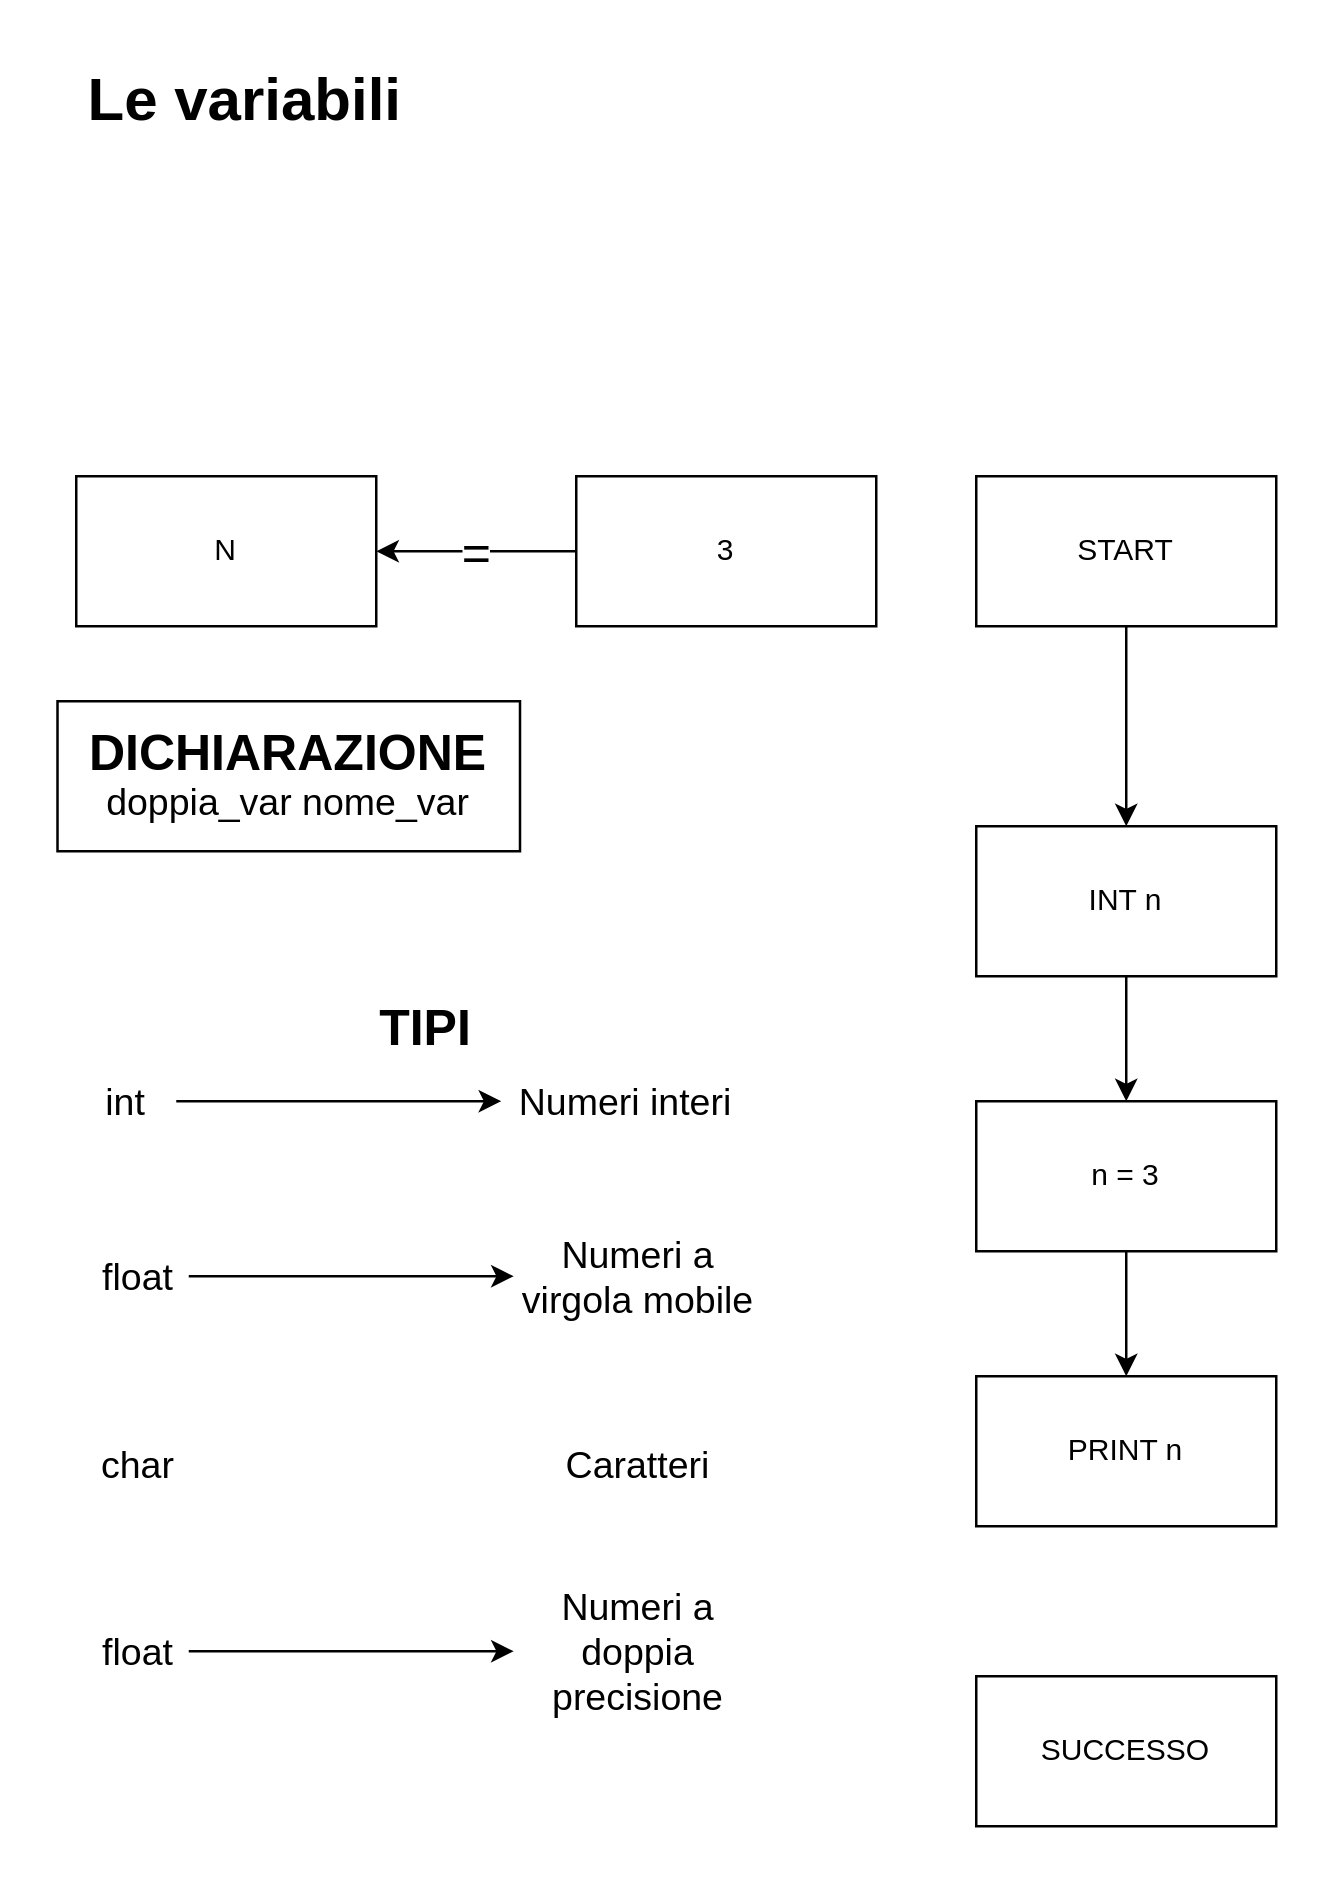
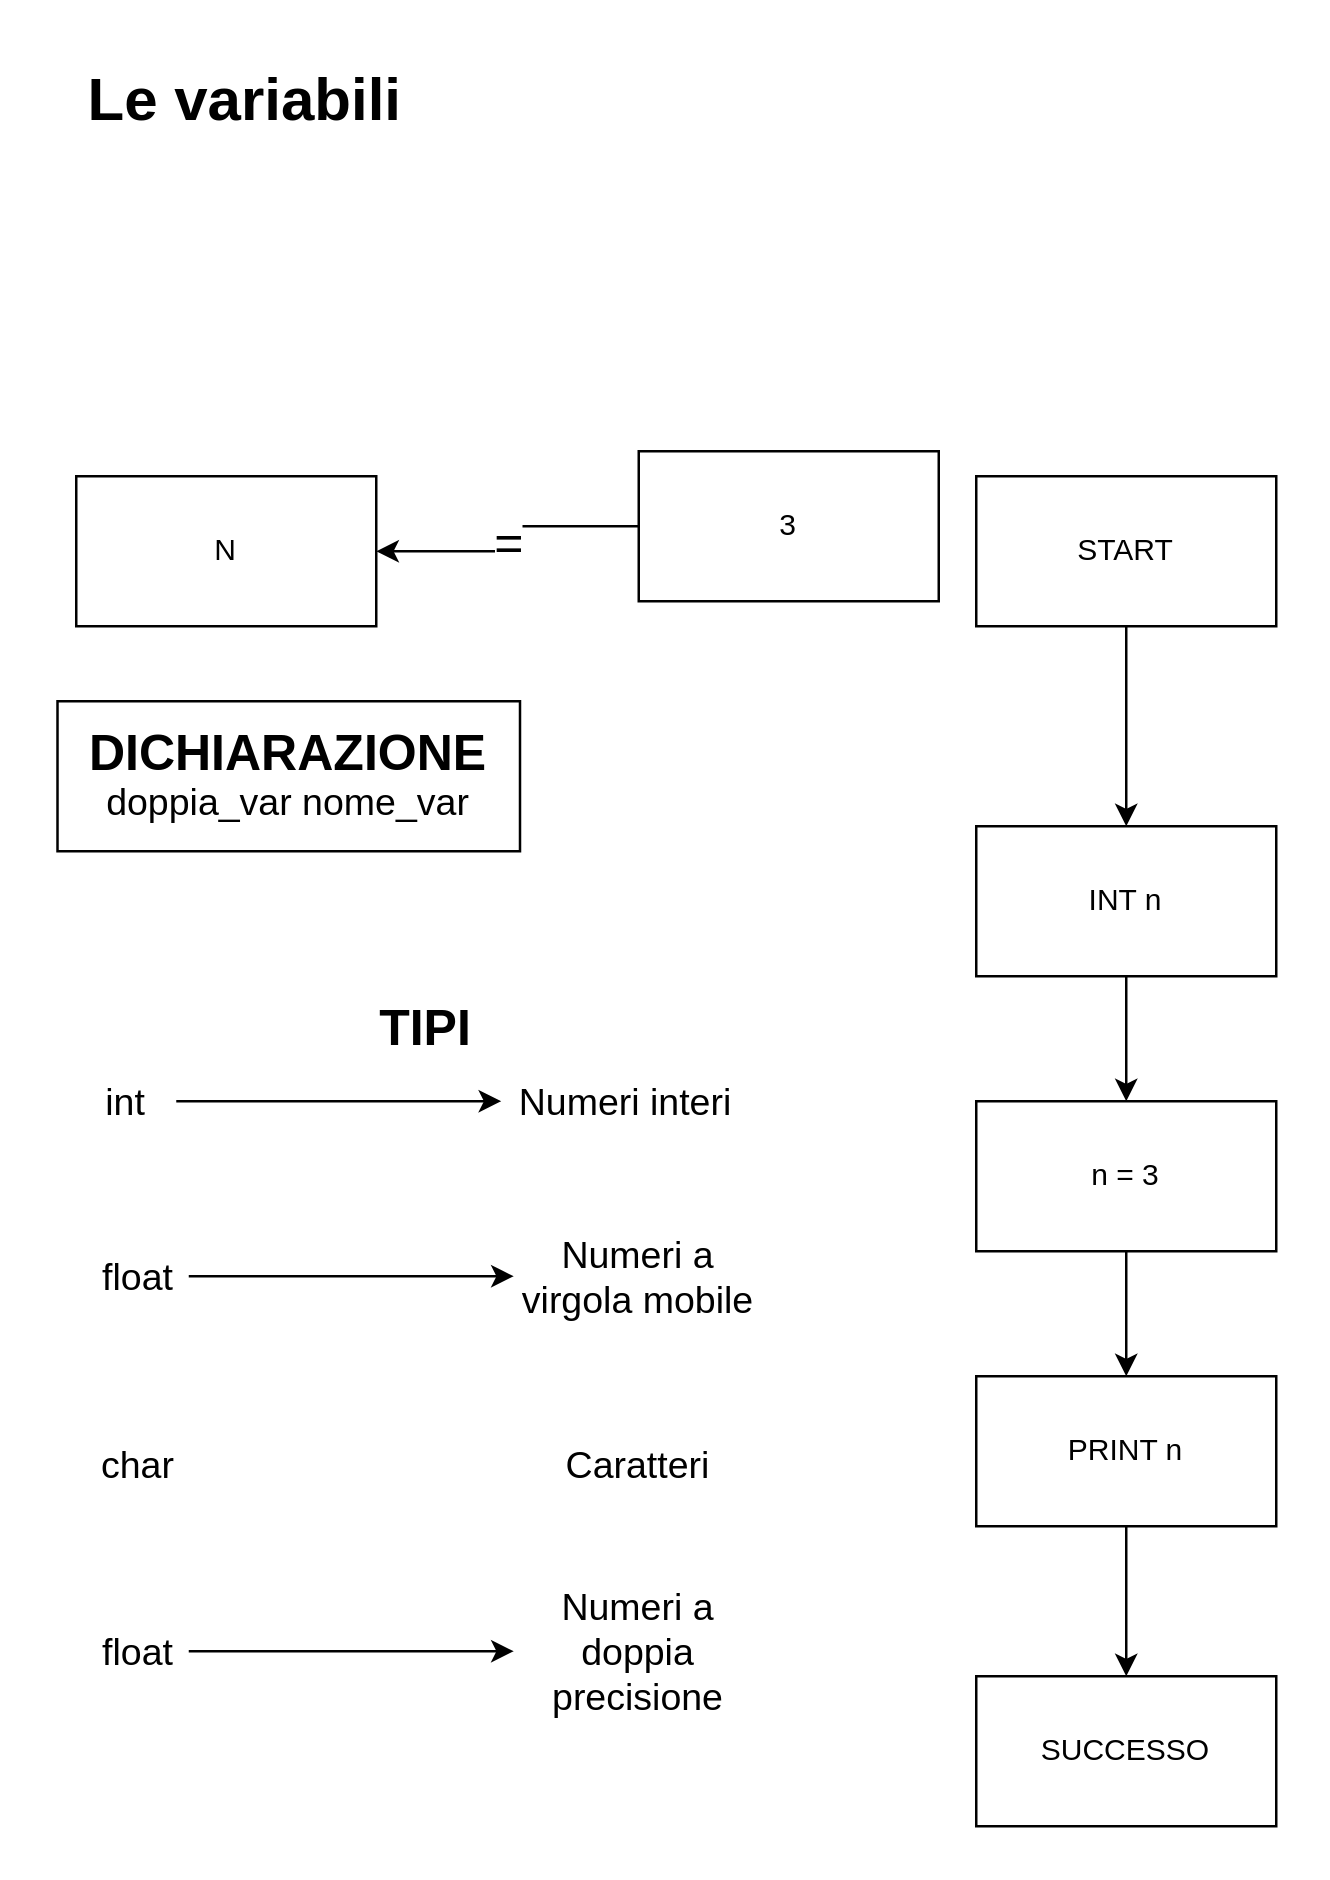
node "3": moved (726, 551) -> (789, 526)
edge "PRINT n" -> "SUCCESSO": added
